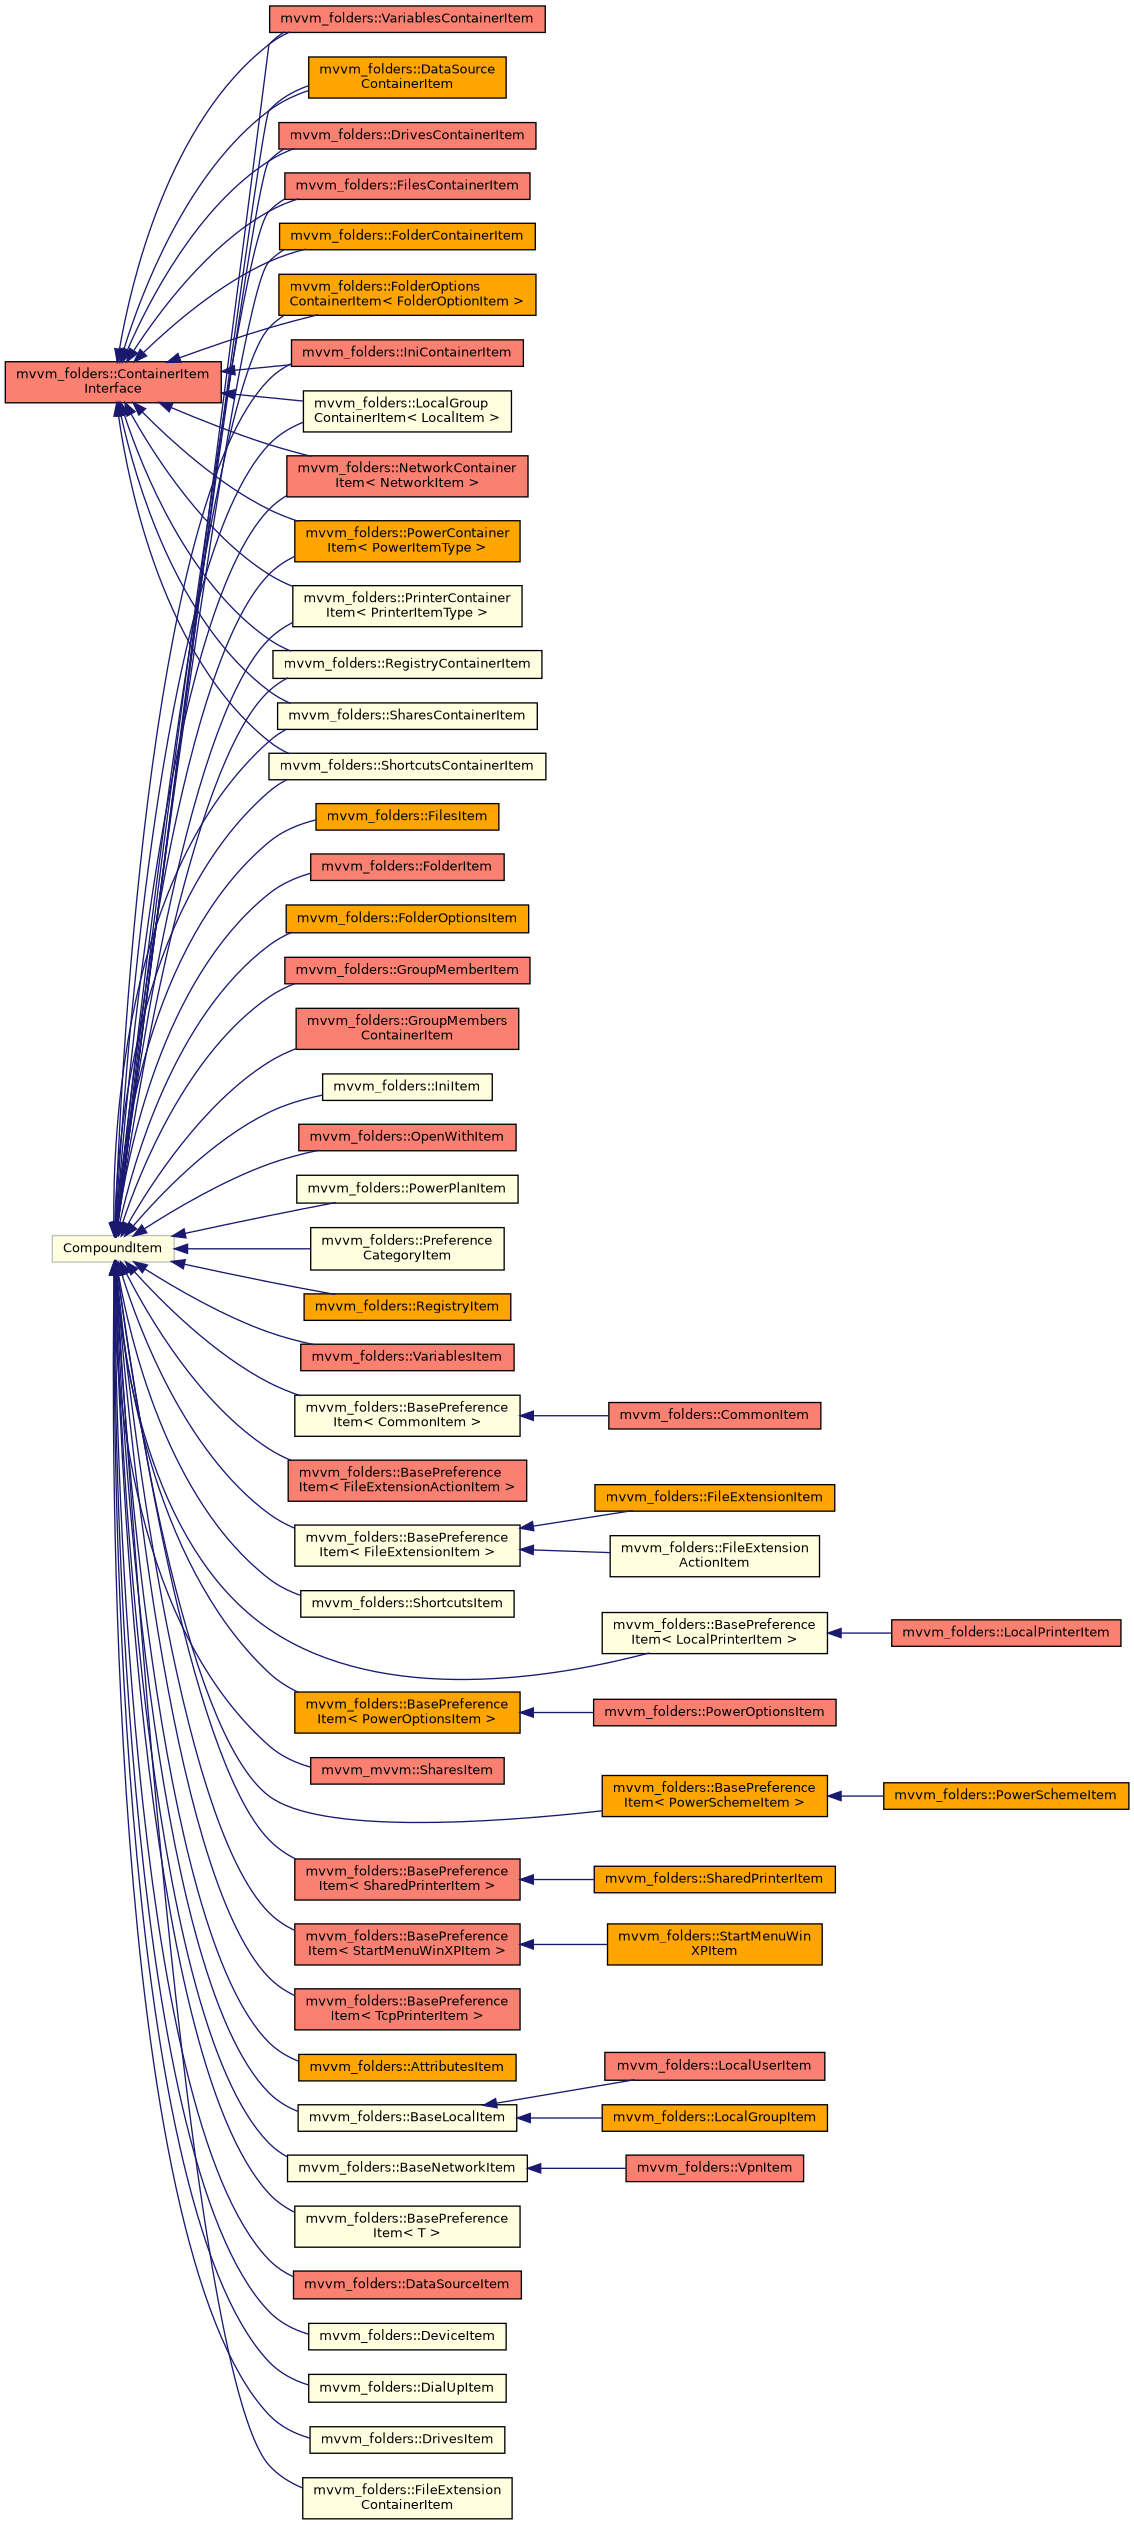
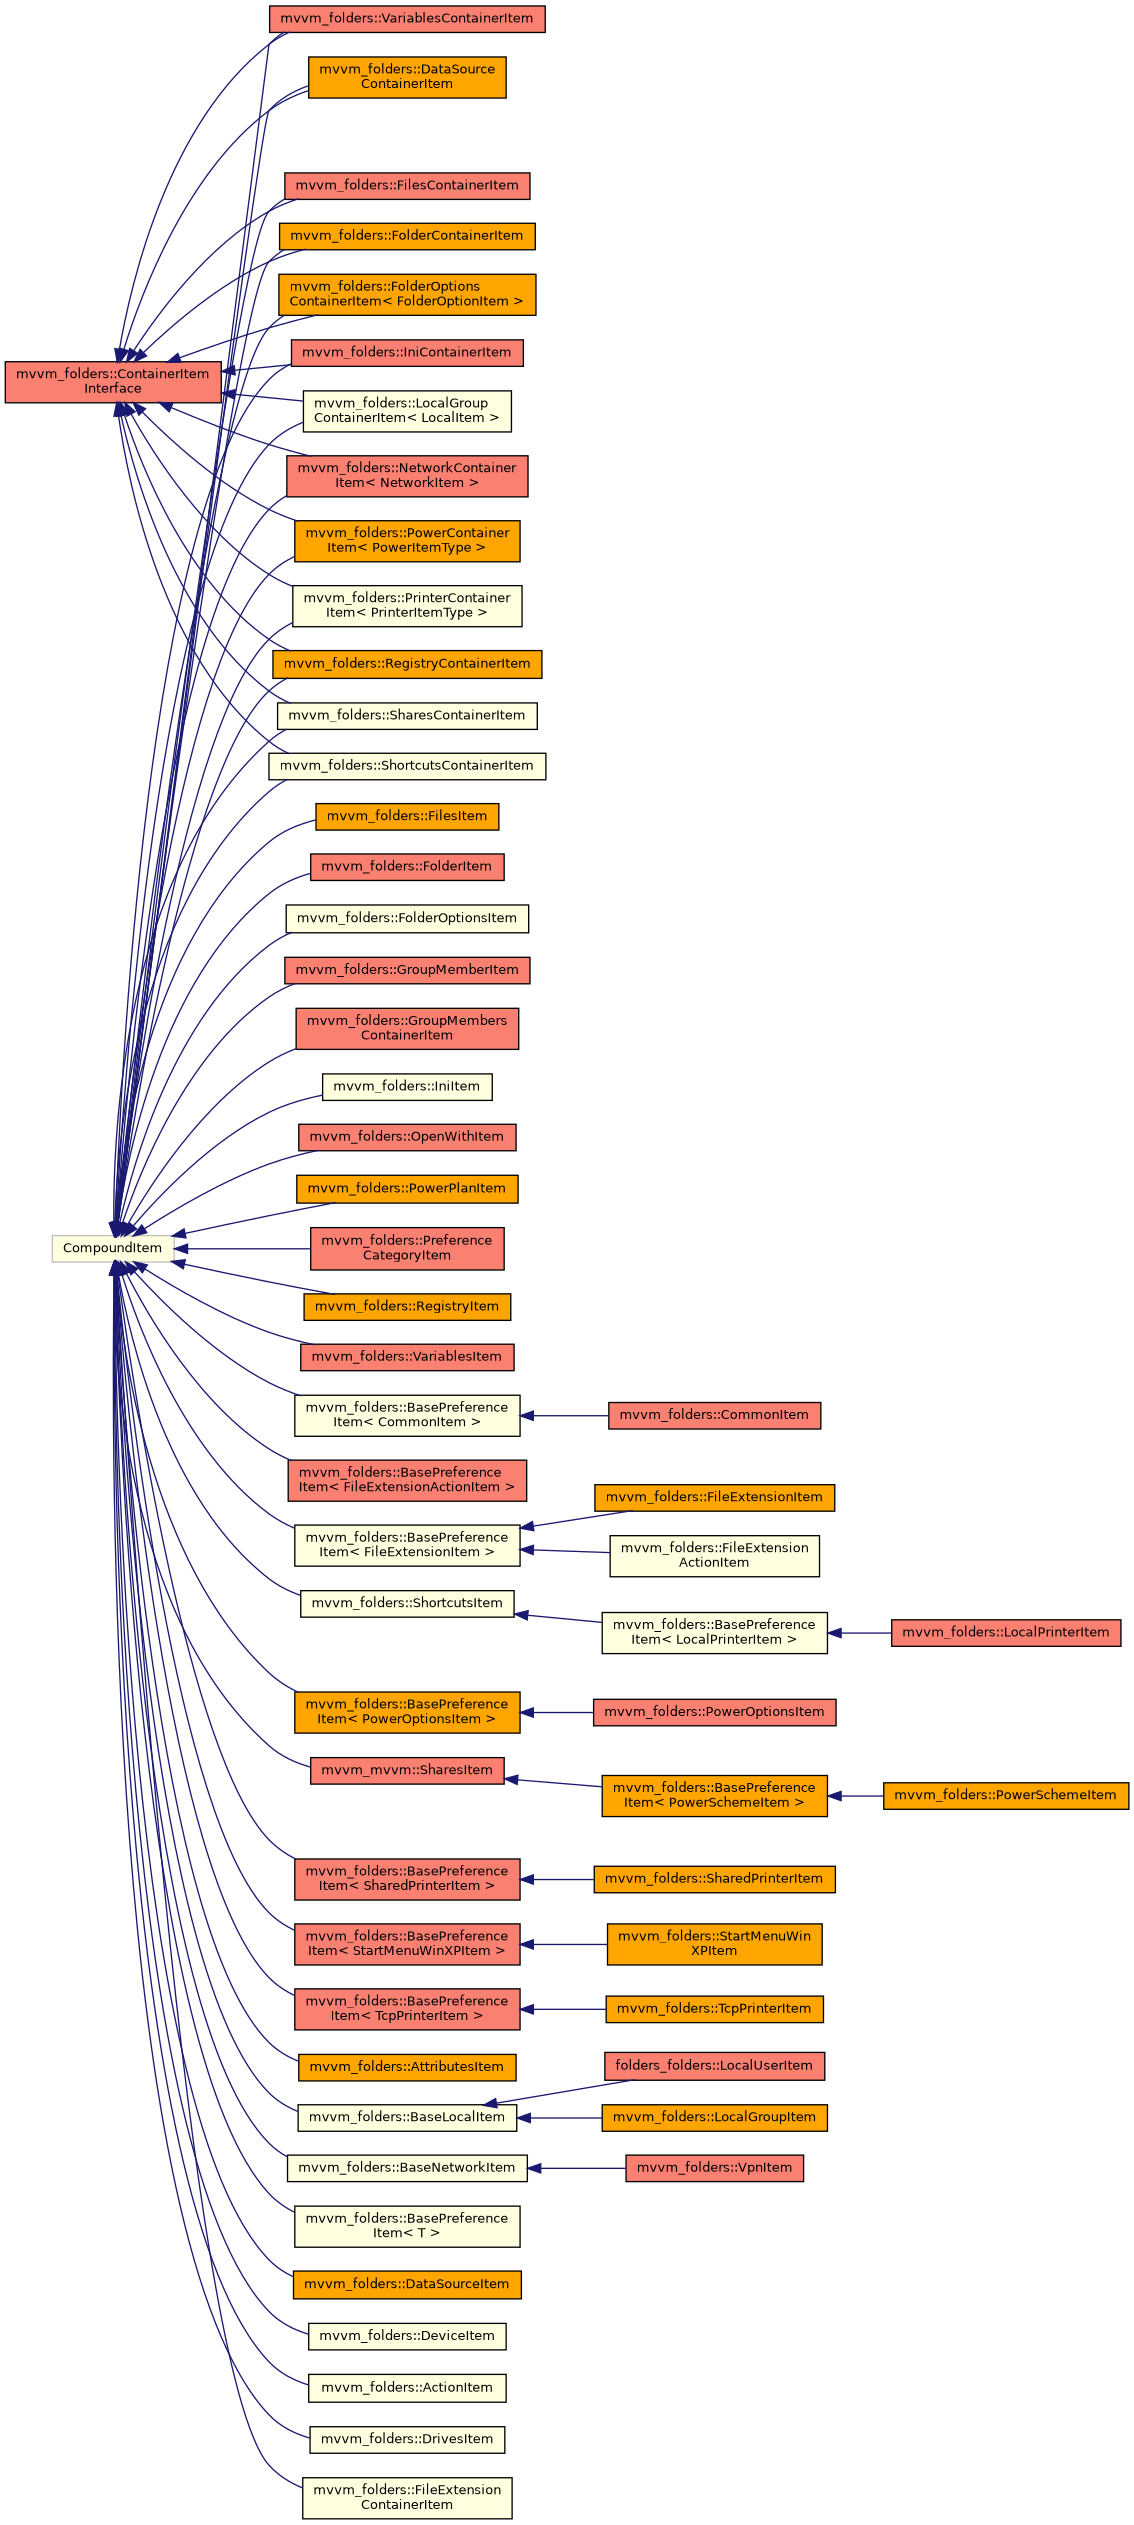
node "mvvm_folders::DrivesContainerItem": removed
node "mvvm_folders::RegistryContainerItem": fillcolor lightyellow -> orange
node "mvvm_folders::FolderOptionsItem": fillcolor orange -> lightyellow
node "mvvm_folders::PowerPlanItem": fillcolor lightyellow -> orange
node "mvvm_folders::Preference CategoryItem": fillcolor lightyellow -> salmon
edge "mvvm_folders::BasePreference Item< LocalPrinterItem >" -> "CompoundItem": now "mvvm_folders::BasePreference Item< LocalPrinterItem >" -> "mvvm_folders::ShortcutsItem"
edge "mvvm_folders::BasePreference Item< PowerSchemeItem >" -> "CompoundItem": now "mvvm_folders::BasePreference Item< PowerSchemeItem >" -> "mvvm_mvvm::SharesItem"
node "mvvm_folders::TcpPrinterItem": added
node "mvvm_folders::LocalUserItem": label "mvvm_folders::LocalUserItem" -> "folders_folders::LocalUserItem"
node "mvvm_folders::DataSourceItem": fillcolor salmon -> orange
node "mvvm_folders::DialUpItem": label "mvvm_folders::DialUpItem" -> "mvvm_folders::ActionItem"
